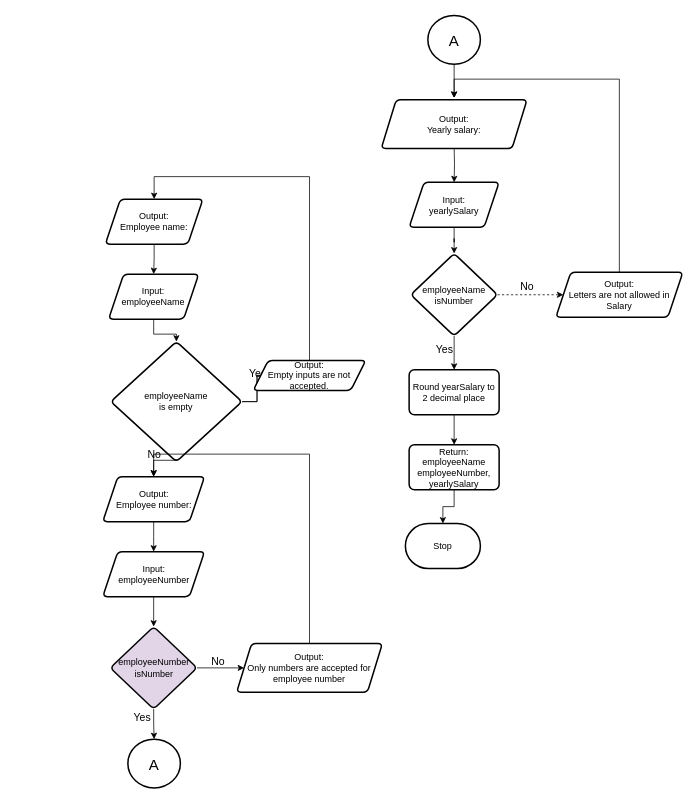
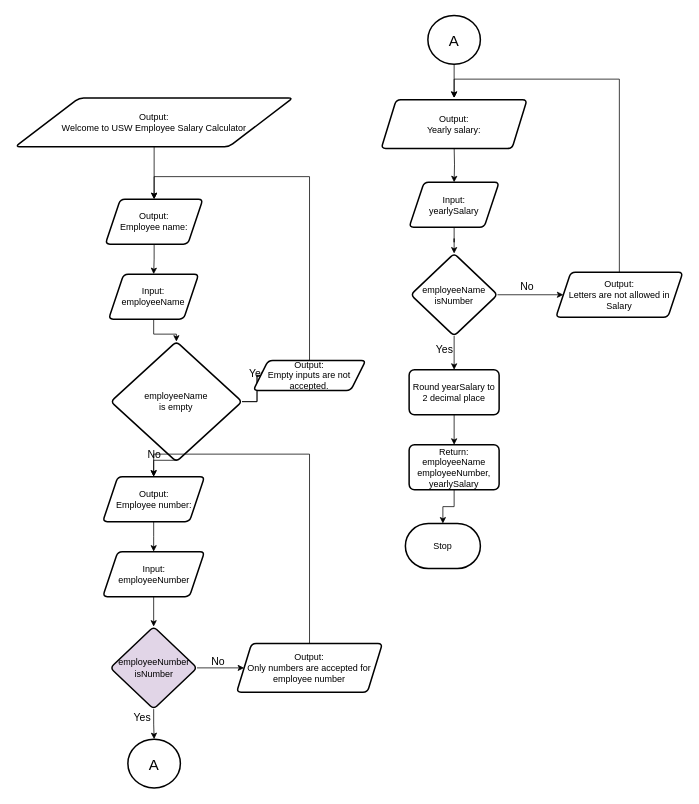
node "Output: Welcome to USW Employee Salary Calculator": added
edge "Output: Welcome to USW Employee Salary Calculator" -> "Output: Employee name:": added
edge "employeeName isNumber" -> "Output: Letters are not allowed in Salary": style dashed -> solid
